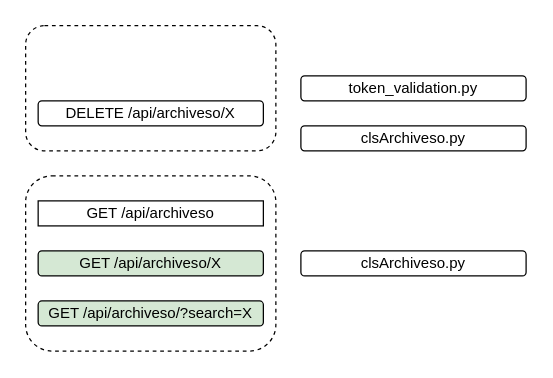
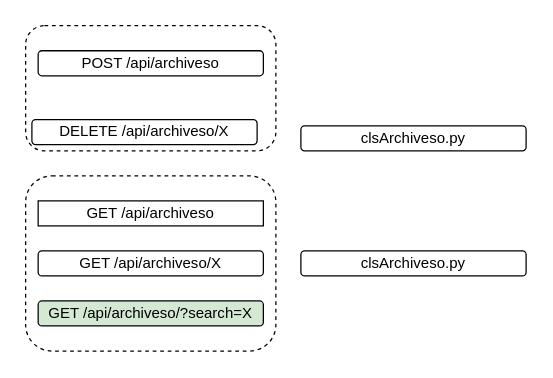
node "POST /api/archiveso": added
node "token_validation.py": removed
node "DELETE /api/archiveso/X": moved (151, 113) -> (144, 132)
node "GET /api/archiveso/X": fillcolor #d5e8d4 -> #ffffff
